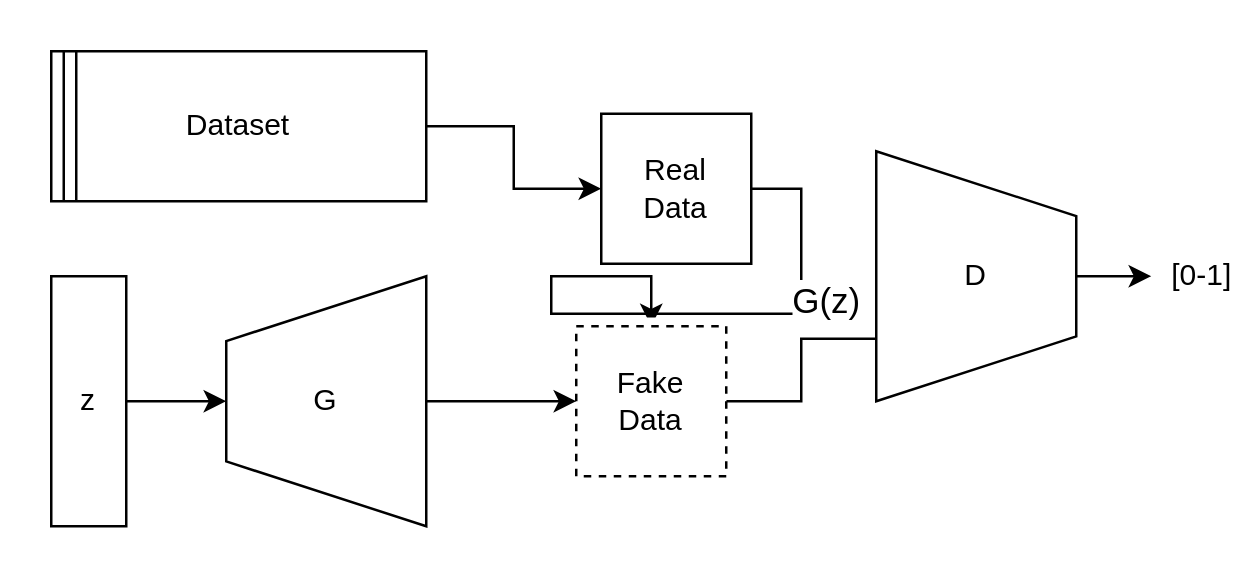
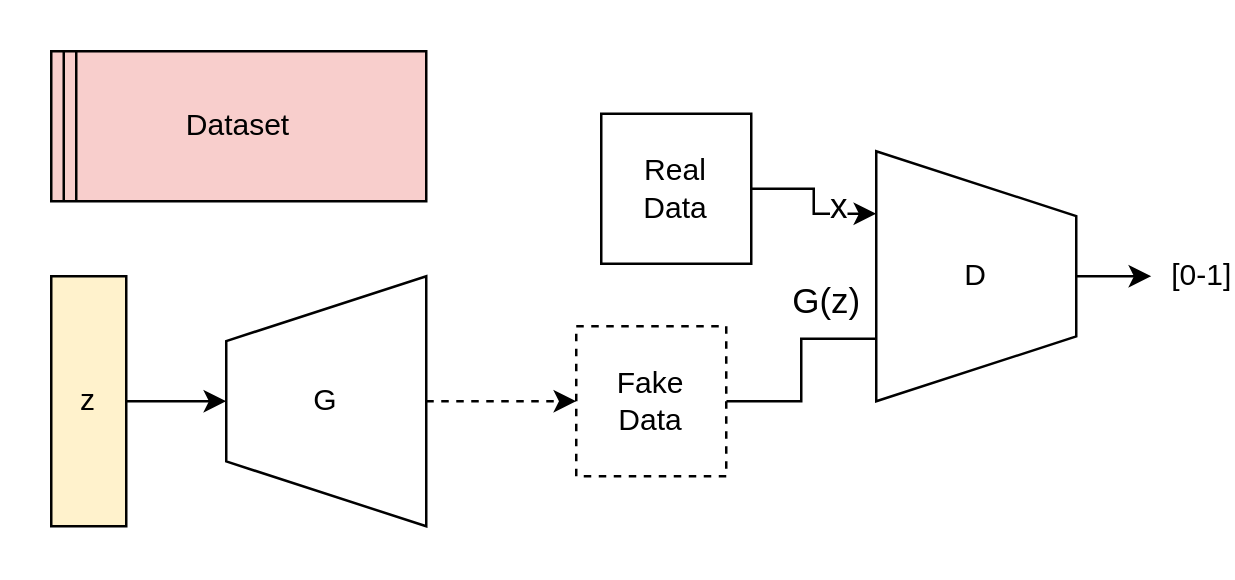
node "Dataset": fillcolor #ffffff -> #f8cecc
edge "Dataset" -> "RealData": removed
edge "RealData" -> "Fake Data": now "RealData" -> "D"
node "z": fillcolor #ffffff -> #fff2cc
edge "G" -> "Fake Data": style solid -> dashed
